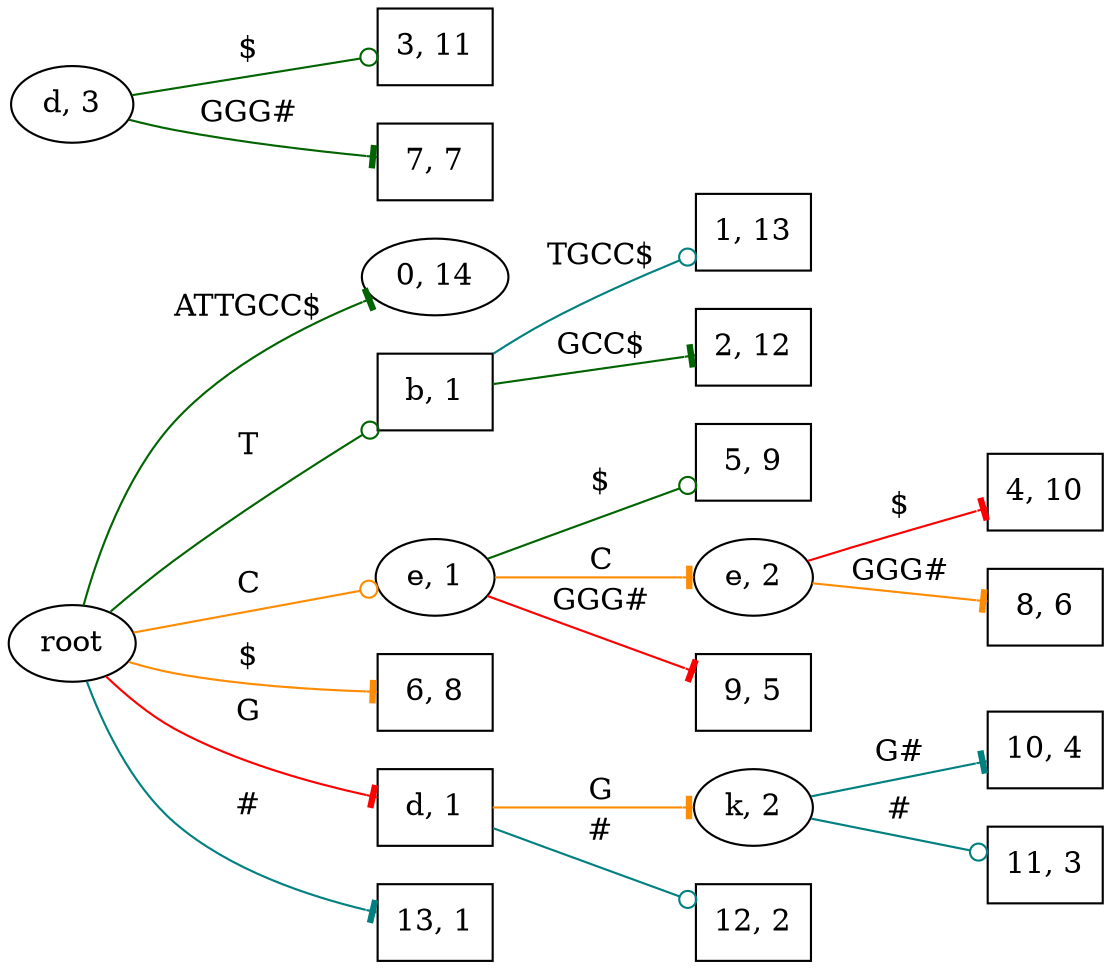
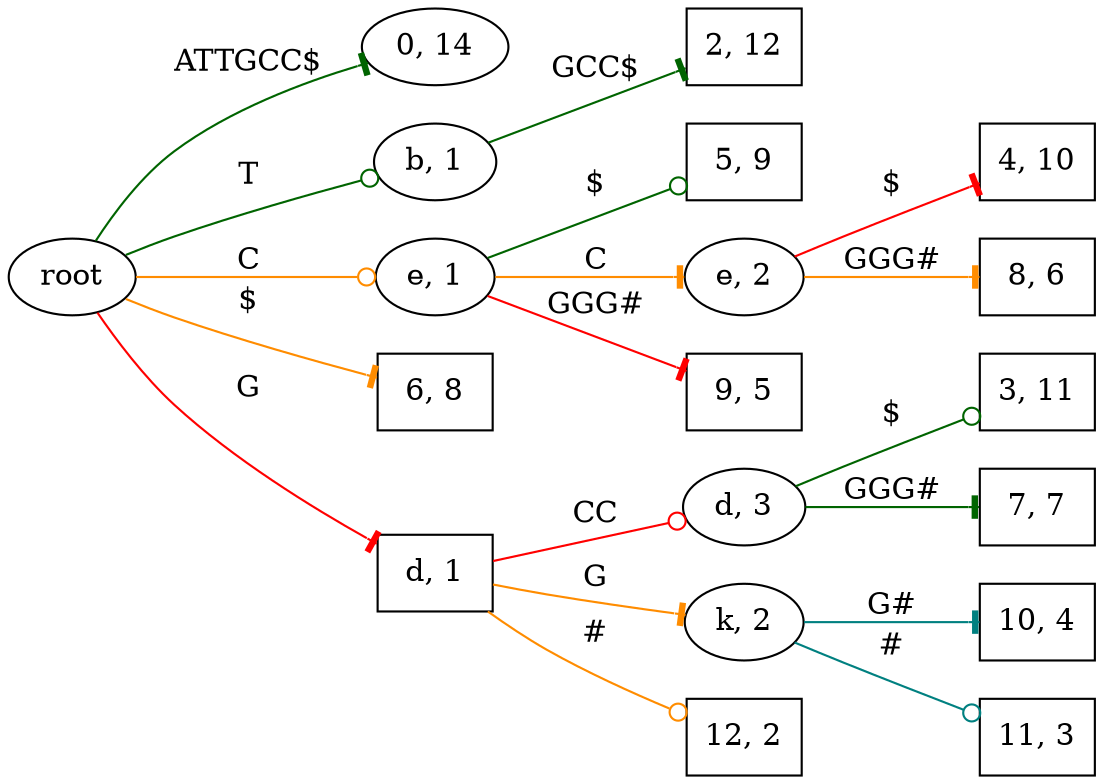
node "1, 13": removed
node "b, 1": shape box -> ellipse
edge "d, 1" -> "d, 3": added, label "CC"
edge "d, 1" -> "12, 2": color teal -> darkorange
node "13, 1": removed
